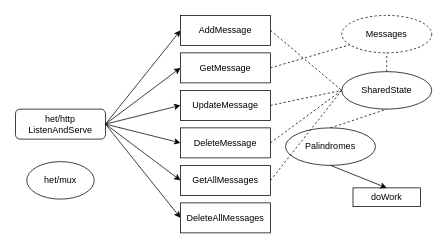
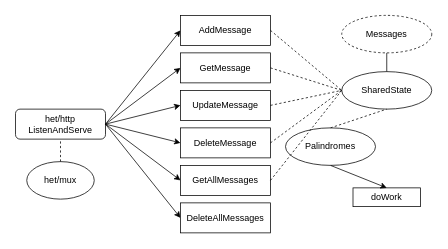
edge "Messages" -- "GetMessage": now "SharedState" -- "GetMessage"
edge "Messages" -- "SharedState": style dashed -> solid
edge "het/http ListenAndServe" -- "het/mux": added
